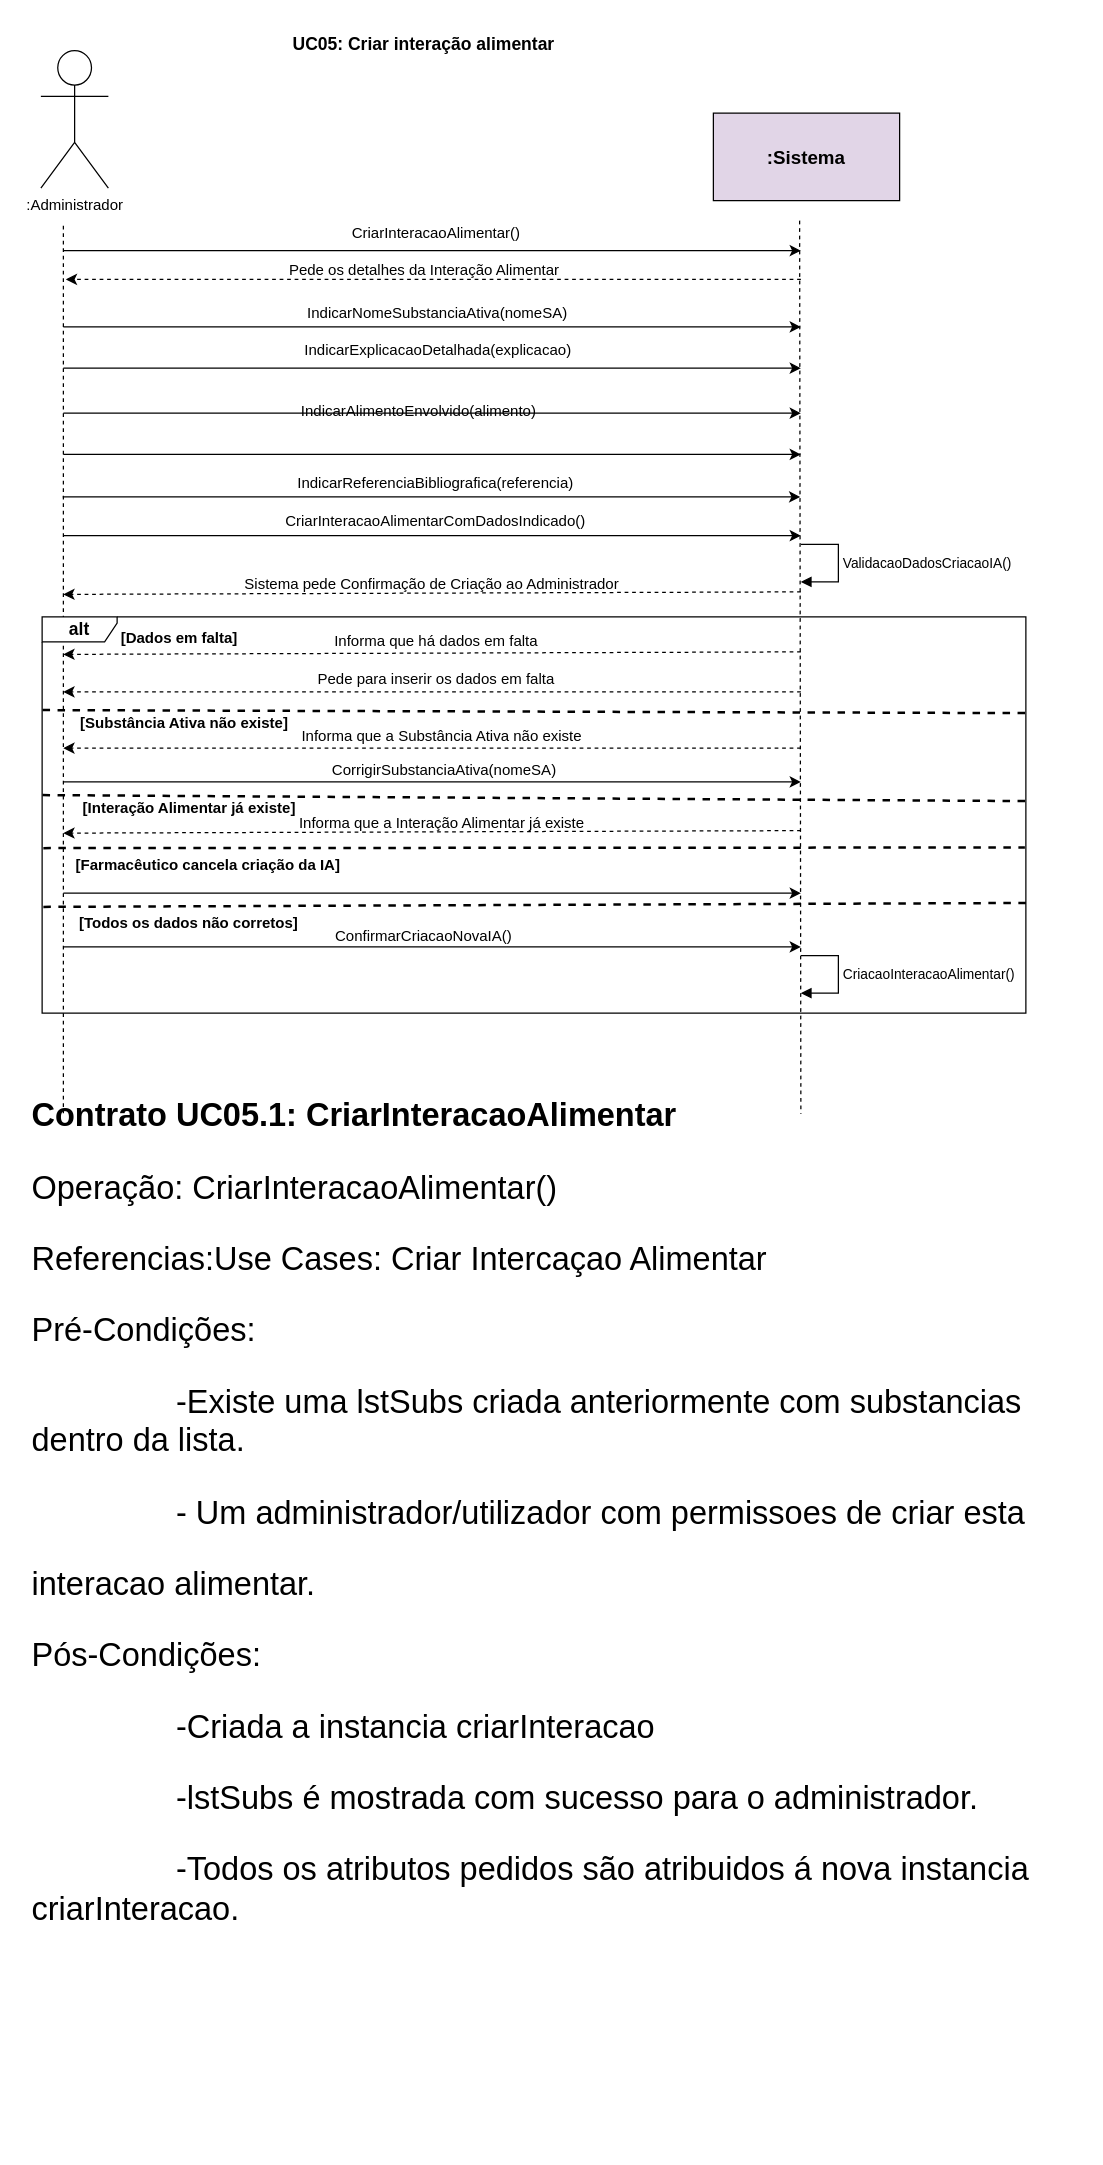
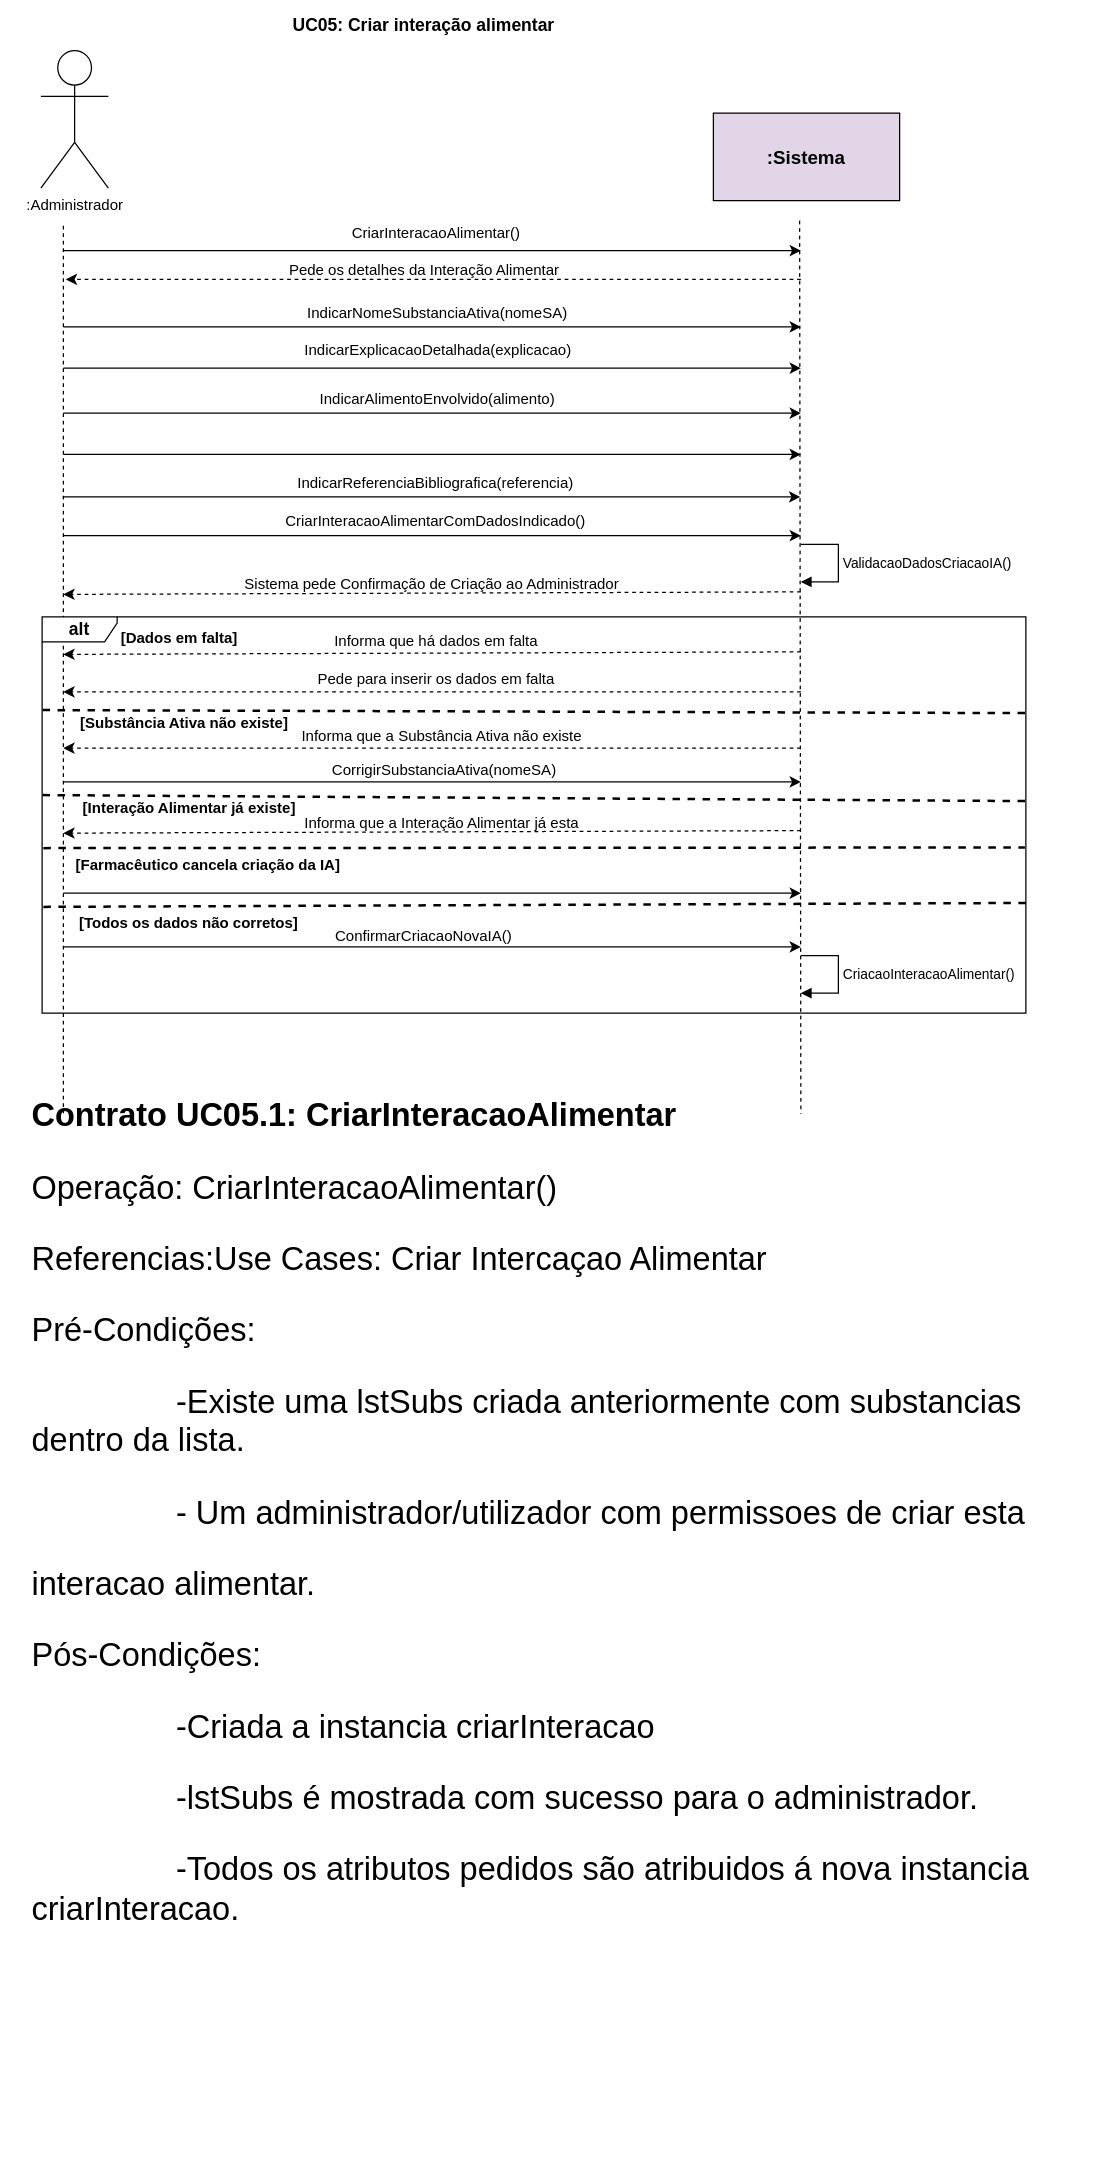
node "UC05: Criar interação alimentar": moved (424, 44) -> (424, 26)
node "IndicarAlimentoEnvolvido(alimento)": moved (419, 412) -> (438, 399)
node "Informa que a Interação Alimentar já existe": label "Informa que a Interação Alimentar já existe" -> "Informa que a Interação Alimentar já esta"
